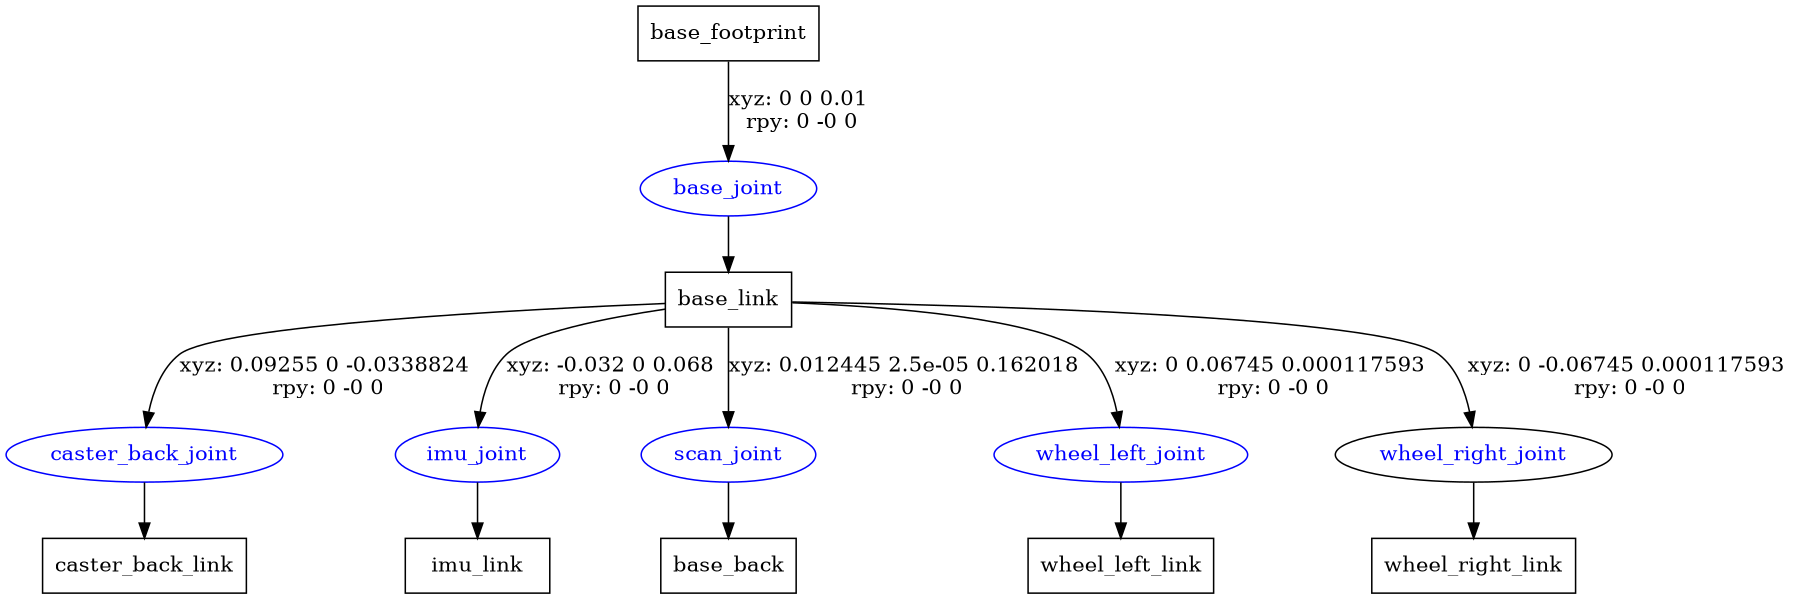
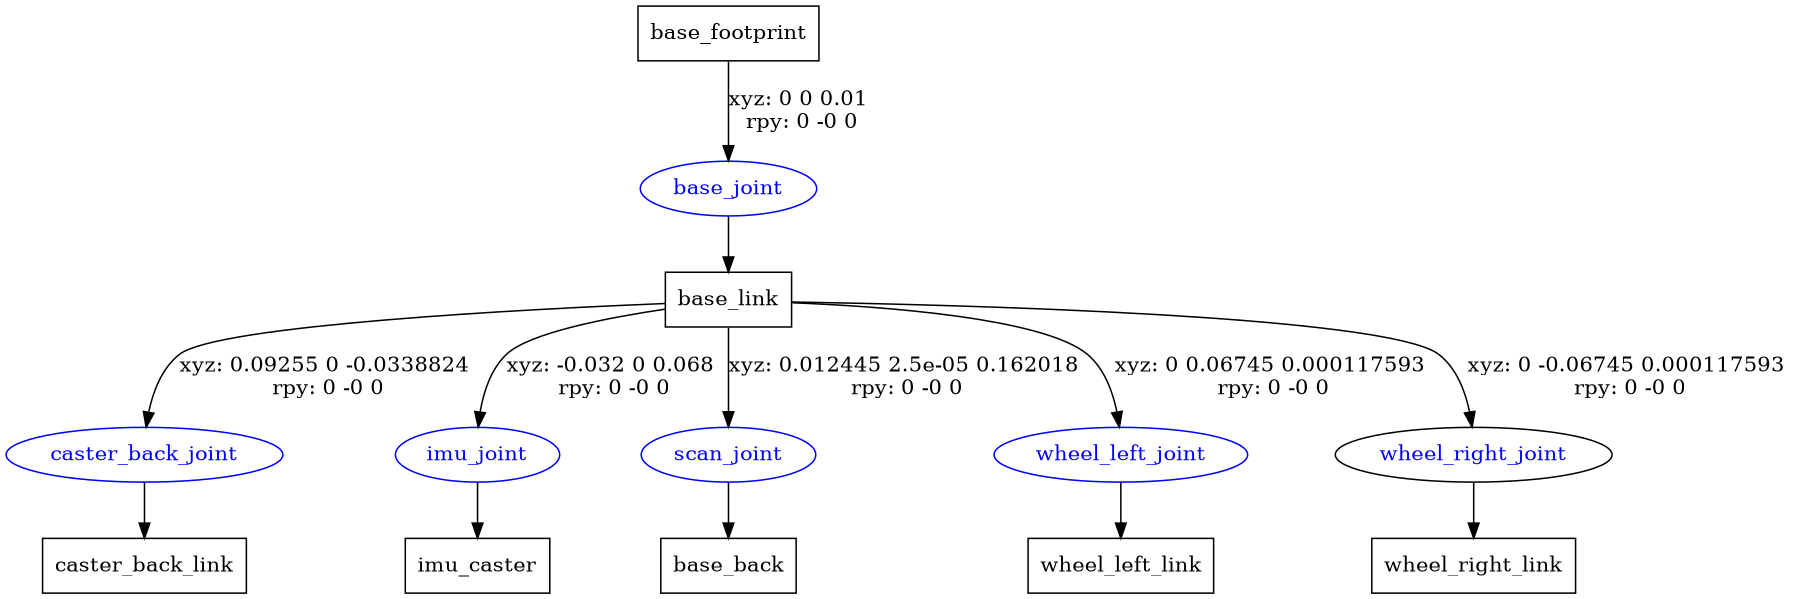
node "imu_link": label "imu_link" -> "imu_caster"
